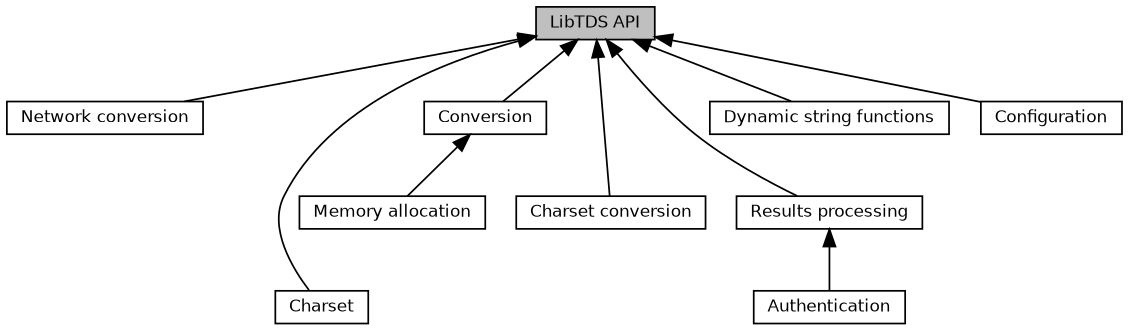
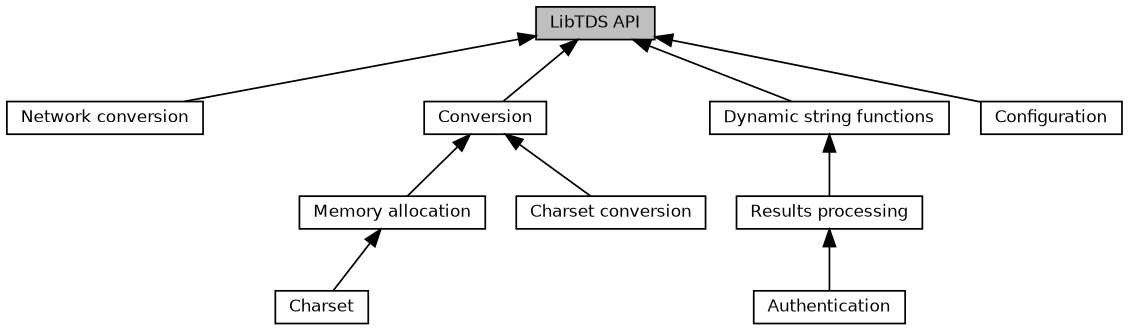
edge "Charset" -> "LibTDS API": now "Charset" -> "Memory allocation"
edge "Charset conversion" -> "LibTDS API": now "Charset conversion" -> "Conversion"
edge "Results processing" -> "LibTDS API": now "Results processing" -> "Dynamic string functions"
